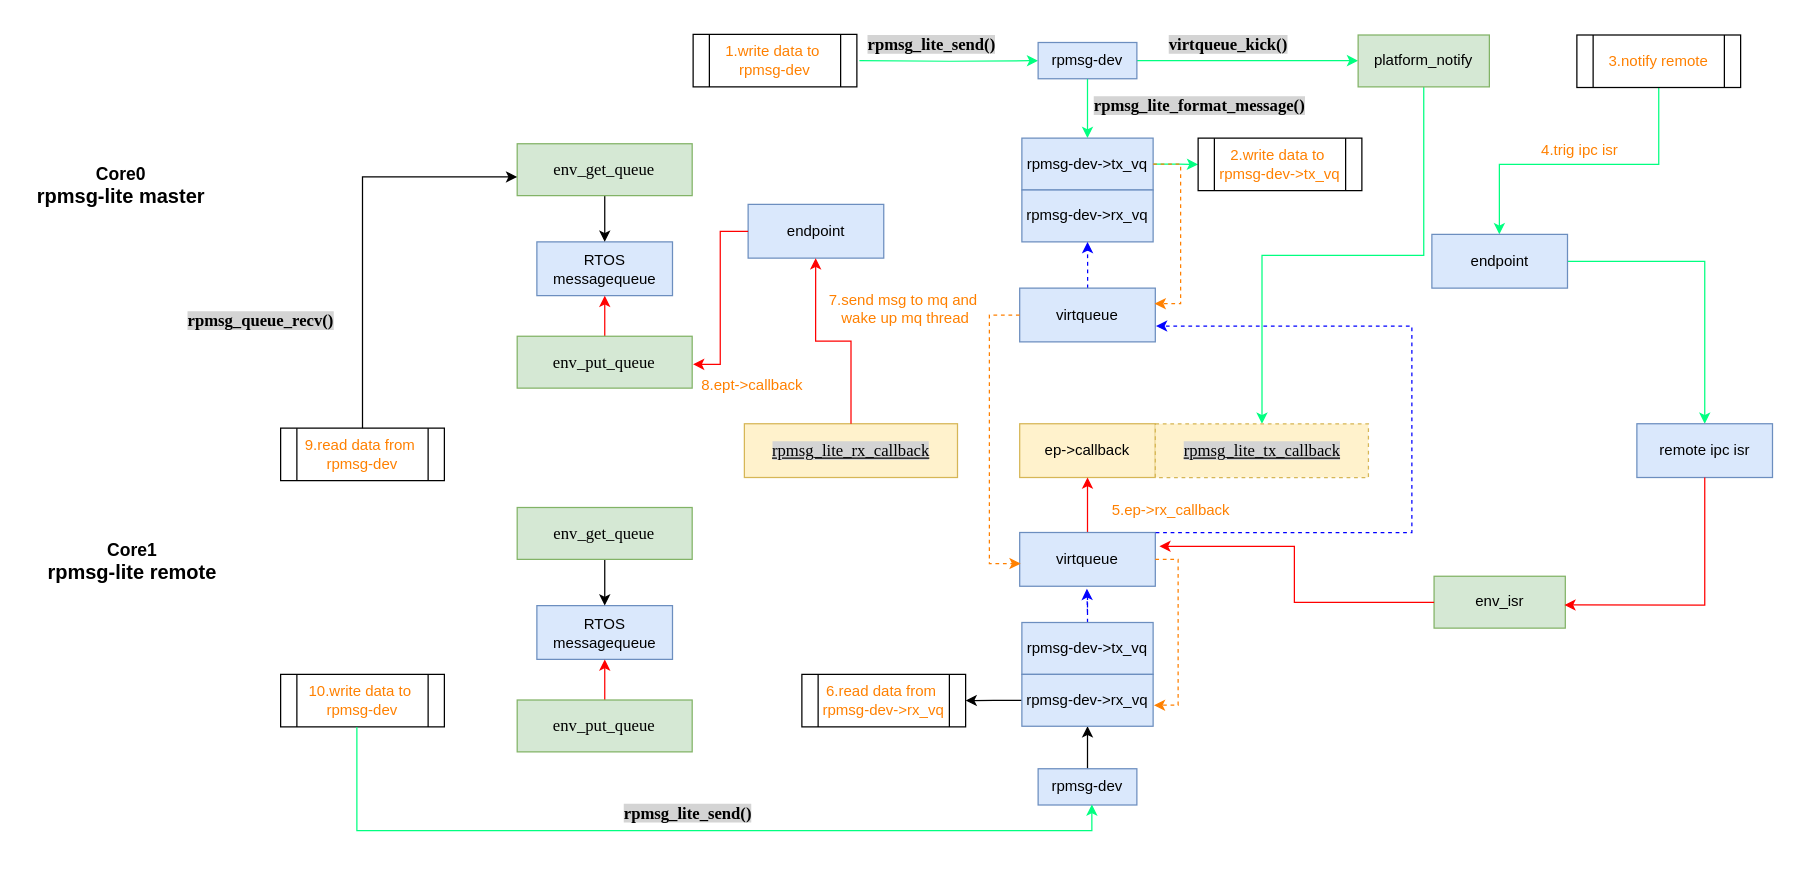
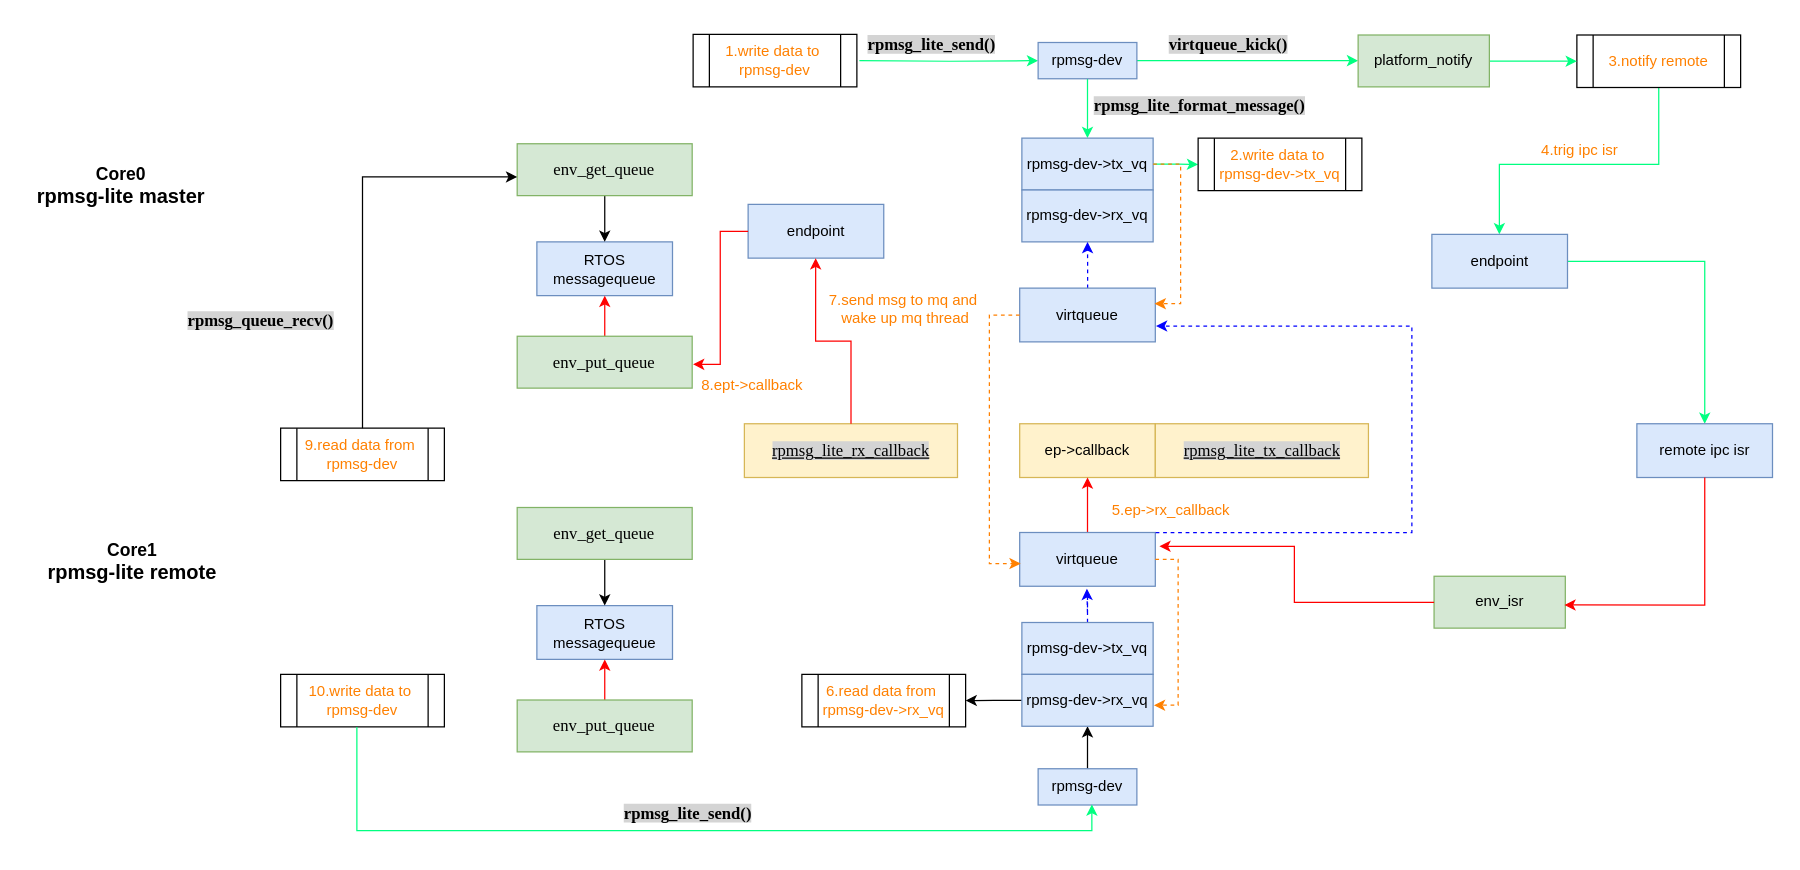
edge "platform_notify" -> "rpmsg_lite_tx_callback": now "platform_notify" -> "3.notify remote"
node "rpmsg_lite_tx_callback": style dashed -> solid
